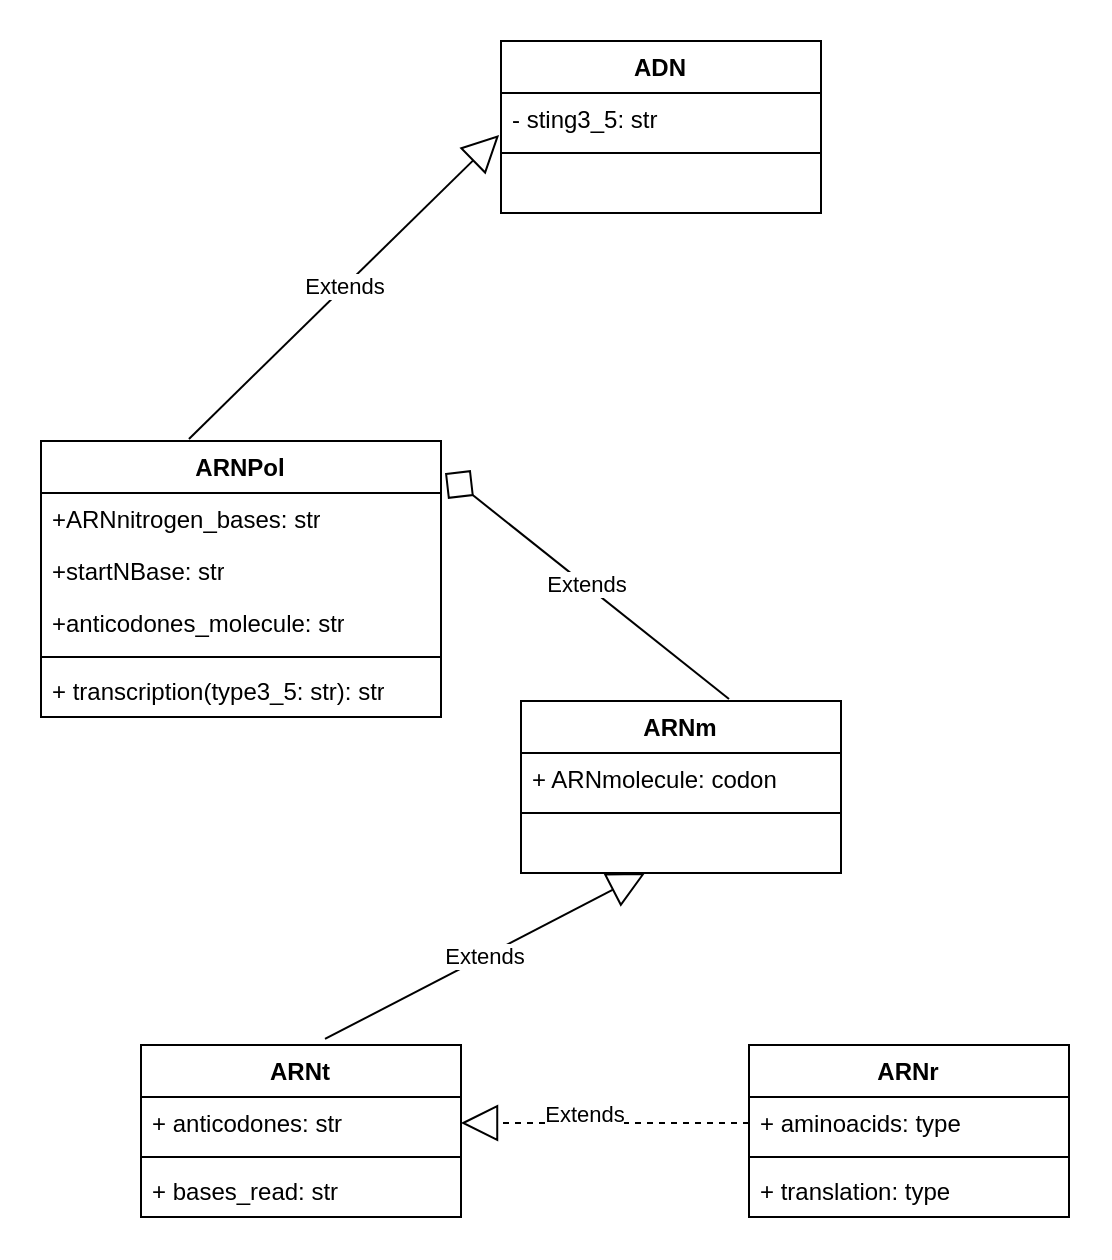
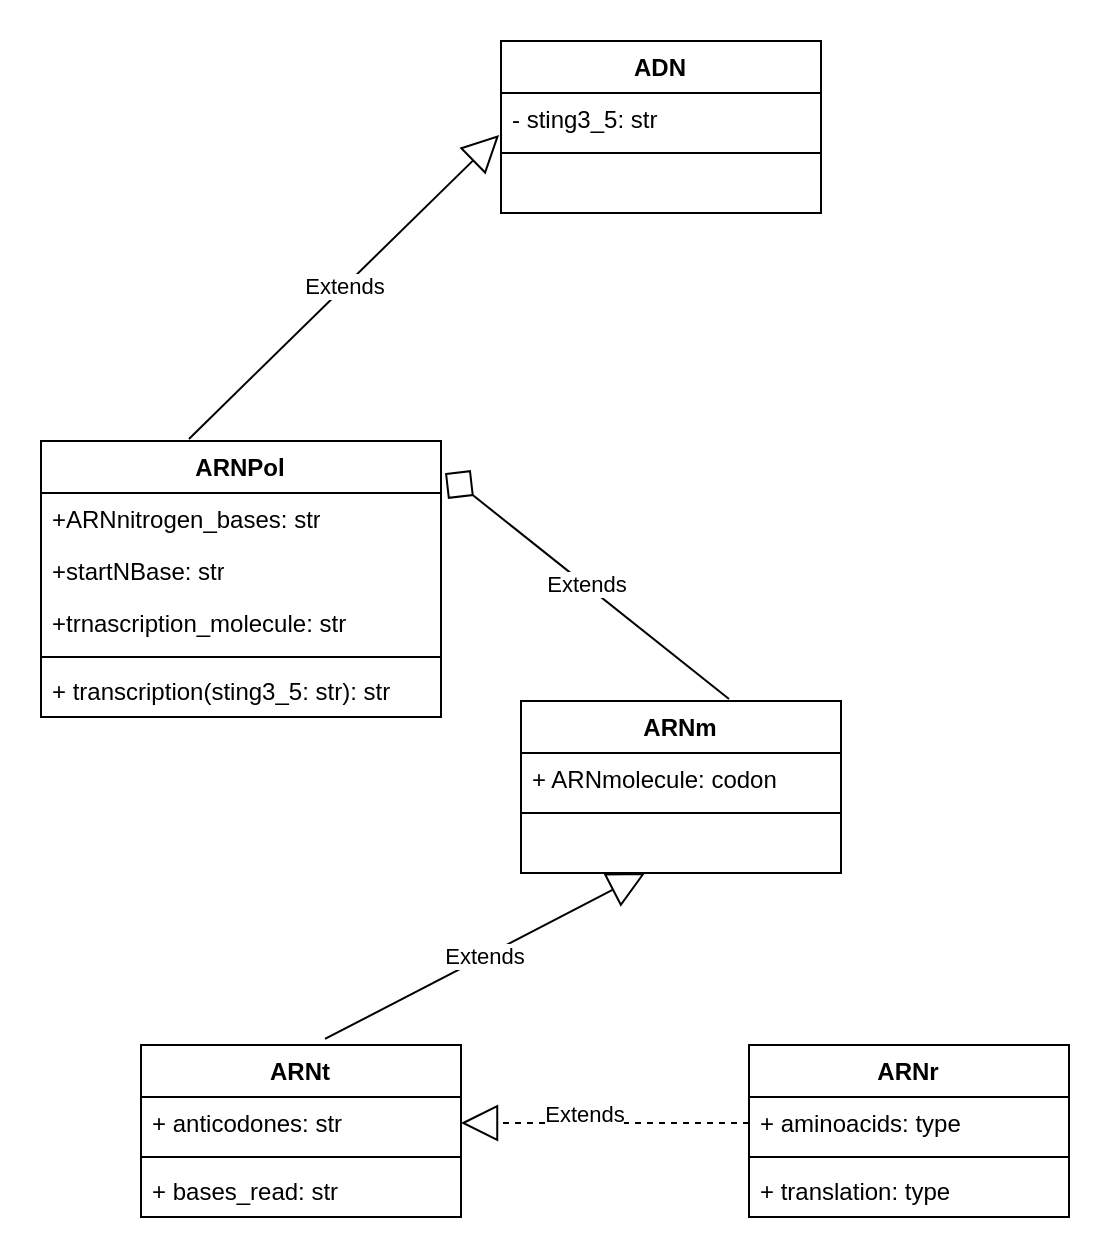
node "+anticodones_molecule: str": label "+anticodones_molecule: str" -> "+trnascription_molecule: str"
node "+ transcription(type3_5: str): str": label "+ transcription(type3_5: str): str" -> "+ transcription(sting3_5: str): str"
